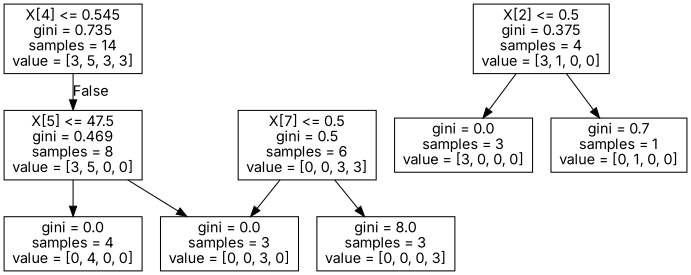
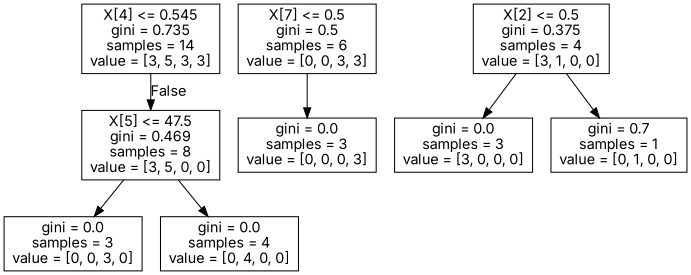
edge "X[7] <= 0.5 gini = 0.5 samples = 6 value = [0, 0, 3, 3]" -> "gini = 0.0 samples = 3 value = [0, 0, 3, 0]": removed
node "gini = 8.0 samples = 3 value = [0, 0, 0, 3]": label "gini = 8.0 samples = 3 value = [0, 0, 0, 3]" -> "gini = 0.0 samples = 3 value = [0, 0, 0, 3]"
